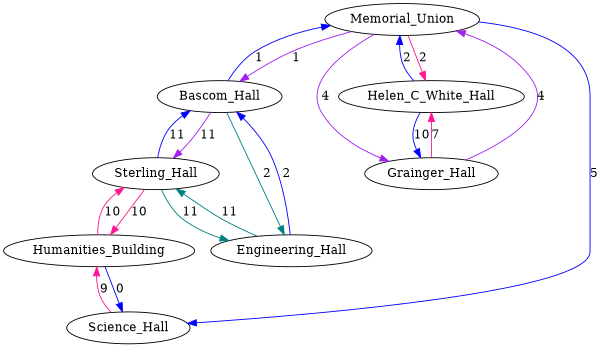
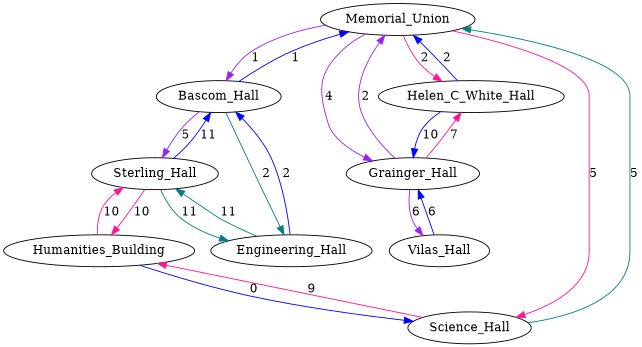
edge "Grainger_Hall" -> "Memorial_Union": label "4" -> "2"
edge "Bascom_Hall" -> "Sterling_Hall": label "11" -> "5"
edge "Science_Hall" -> "Memorial_Union": added, label "5"
node "Vilas_Hall": added
edge "Memorial_Union" -> "Science_Hall": color blue -> deeppink
